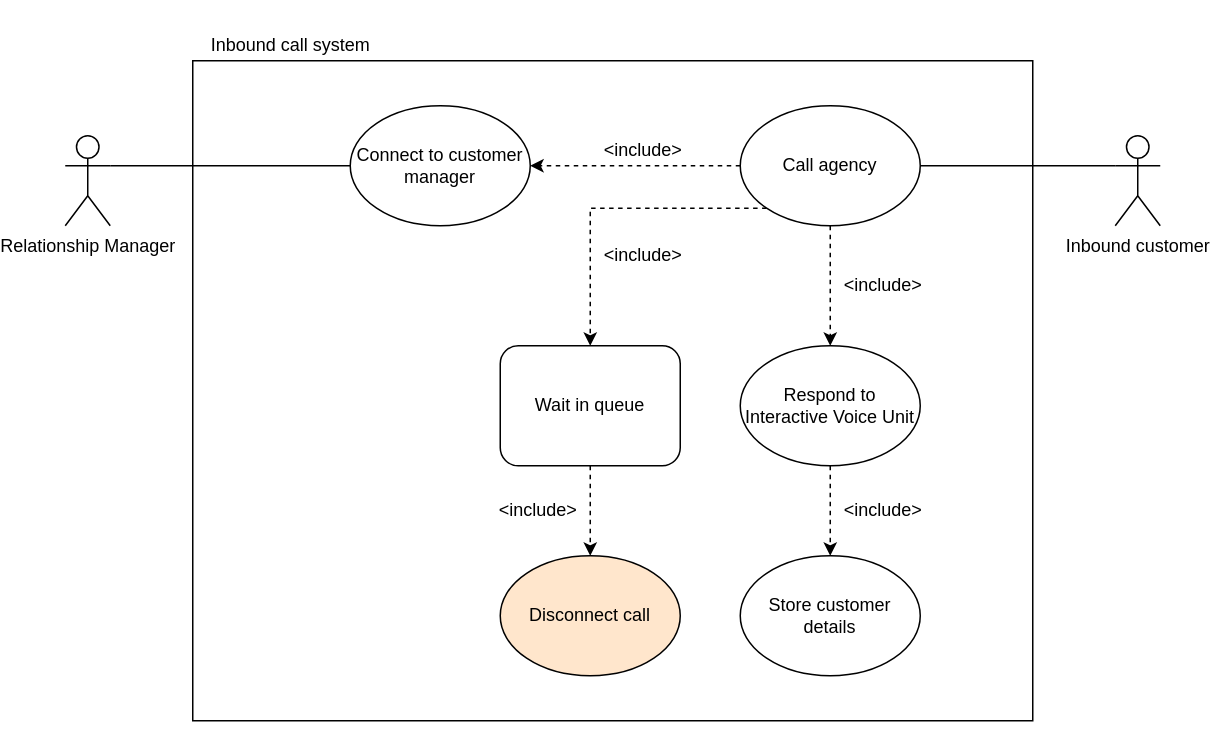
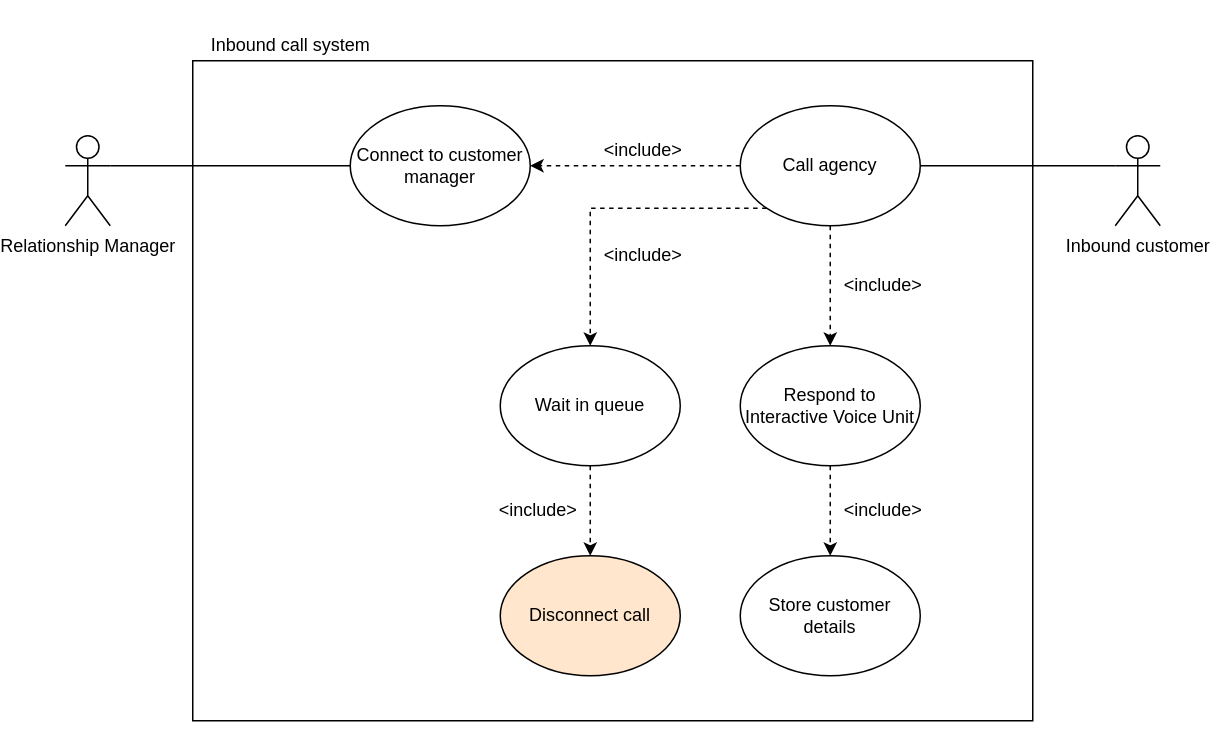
node "Wait in queue": shape rounded rectangle -> ellipse
